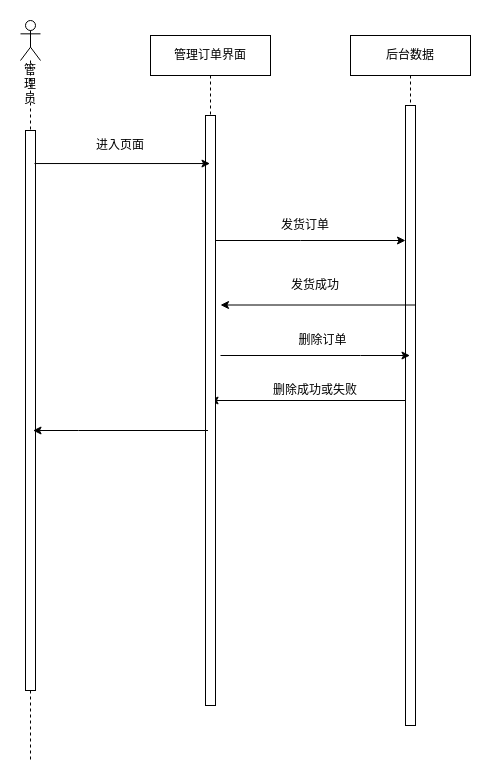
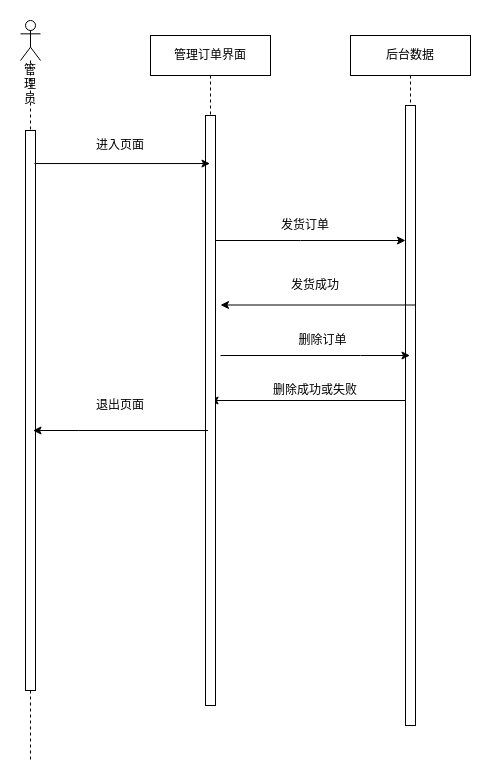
node "退出页面": added
